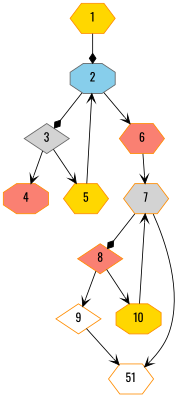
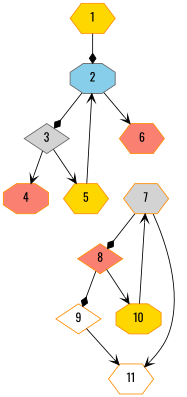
edge "6" -> "7": removed
edge "8" -> "9": arrowhead vee -> diamond
node "51": label "51" -> "11"
